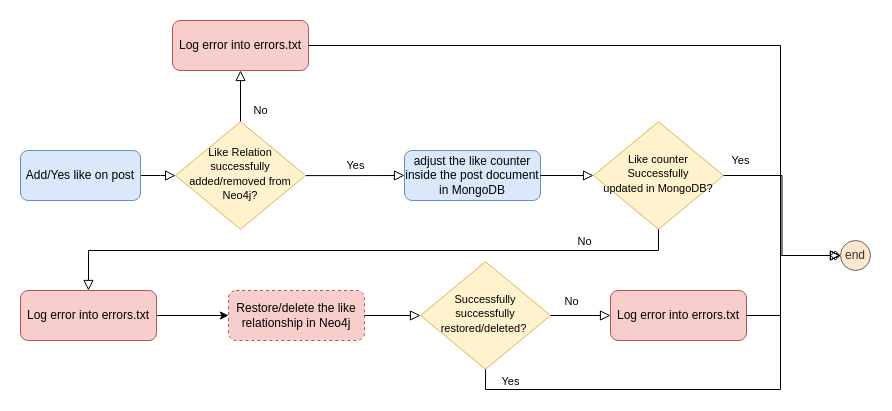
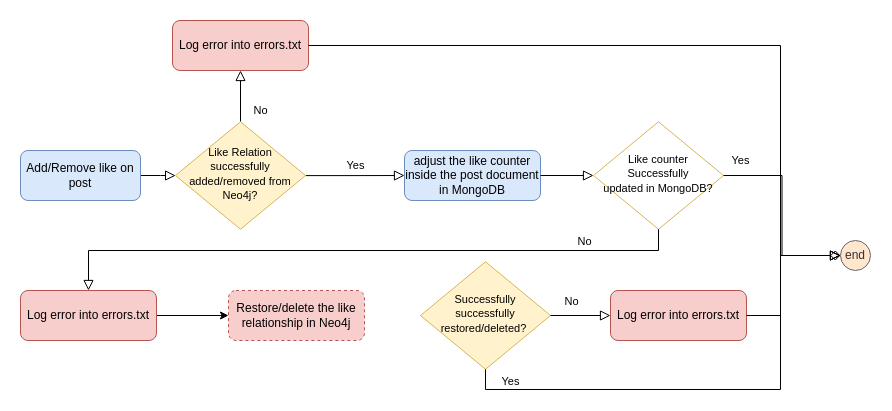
node "Add/Yes like on post": label "Add/Yes like on post" -> "Add/Remove like on post"
node "Like counter Successfully updated in MongoDB?": fillcolor #fff2cc -> #ffffff
edge "Restore/delete the like relationship in Neo4j" -> "Successfully successfully restored/deleted?": removed
